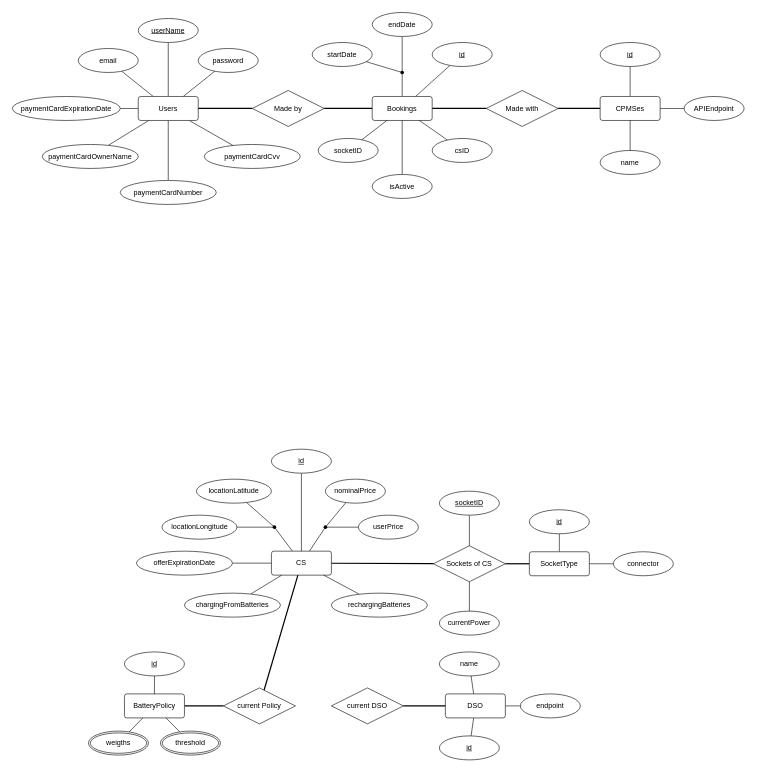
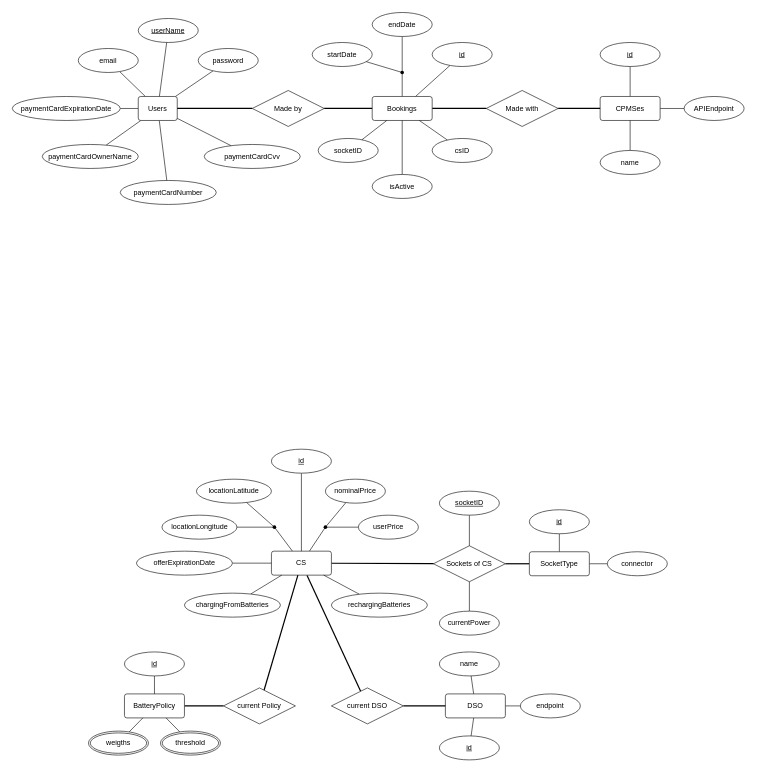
node "Users": size 60x24 -> 39x24
node "connector": moved (644, 564) -> (638, 564)
edge "CS" -- "current DSO": added
